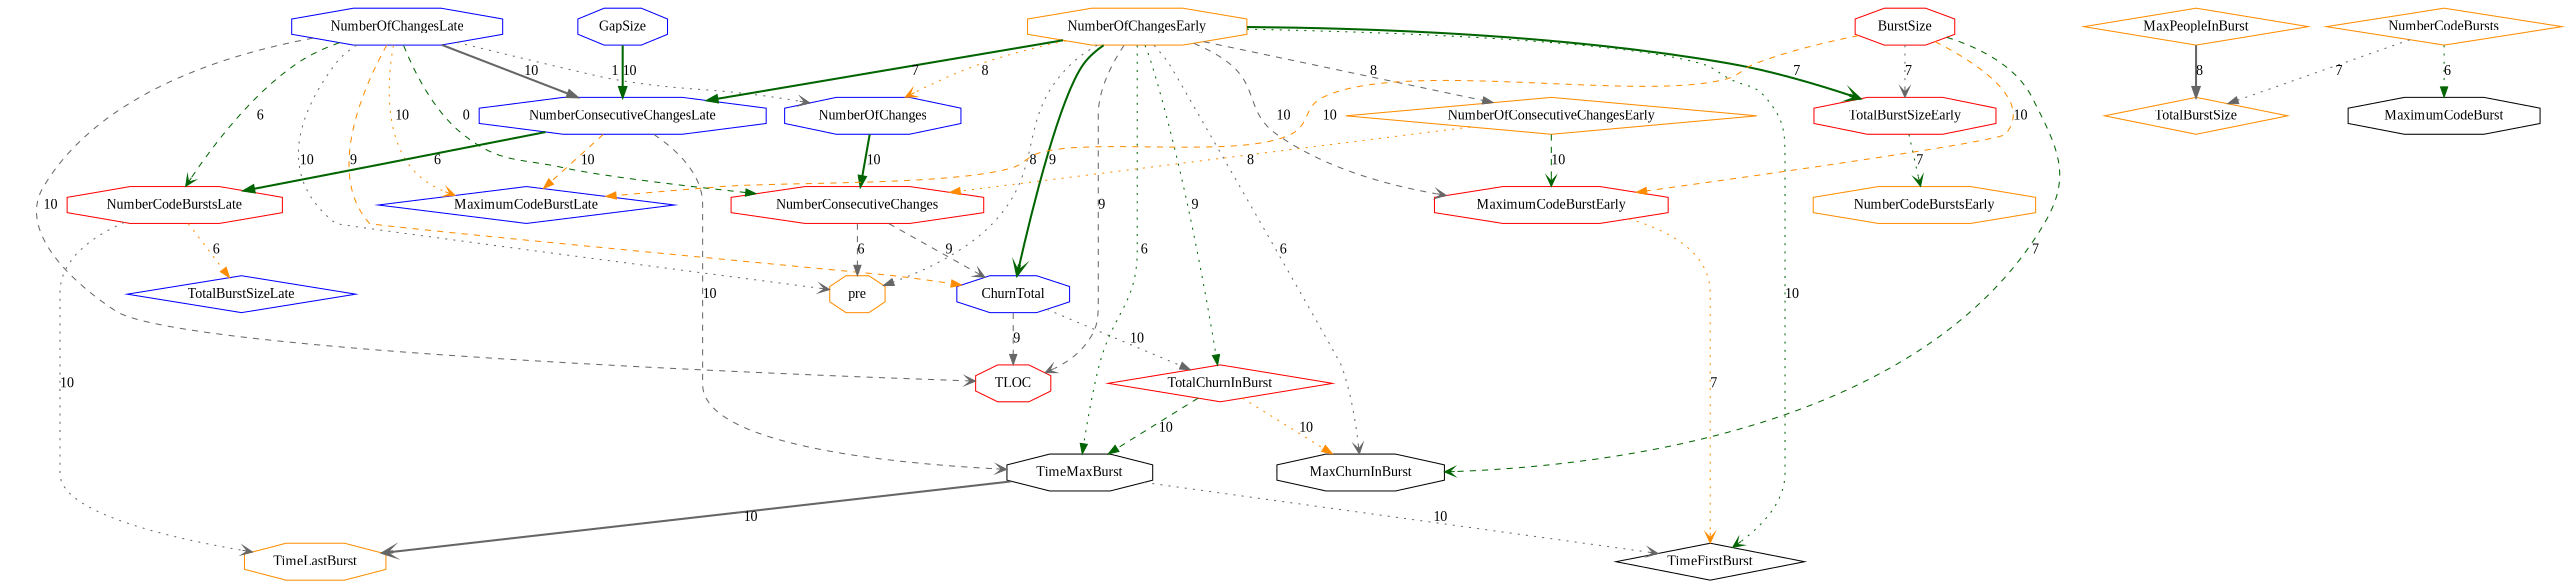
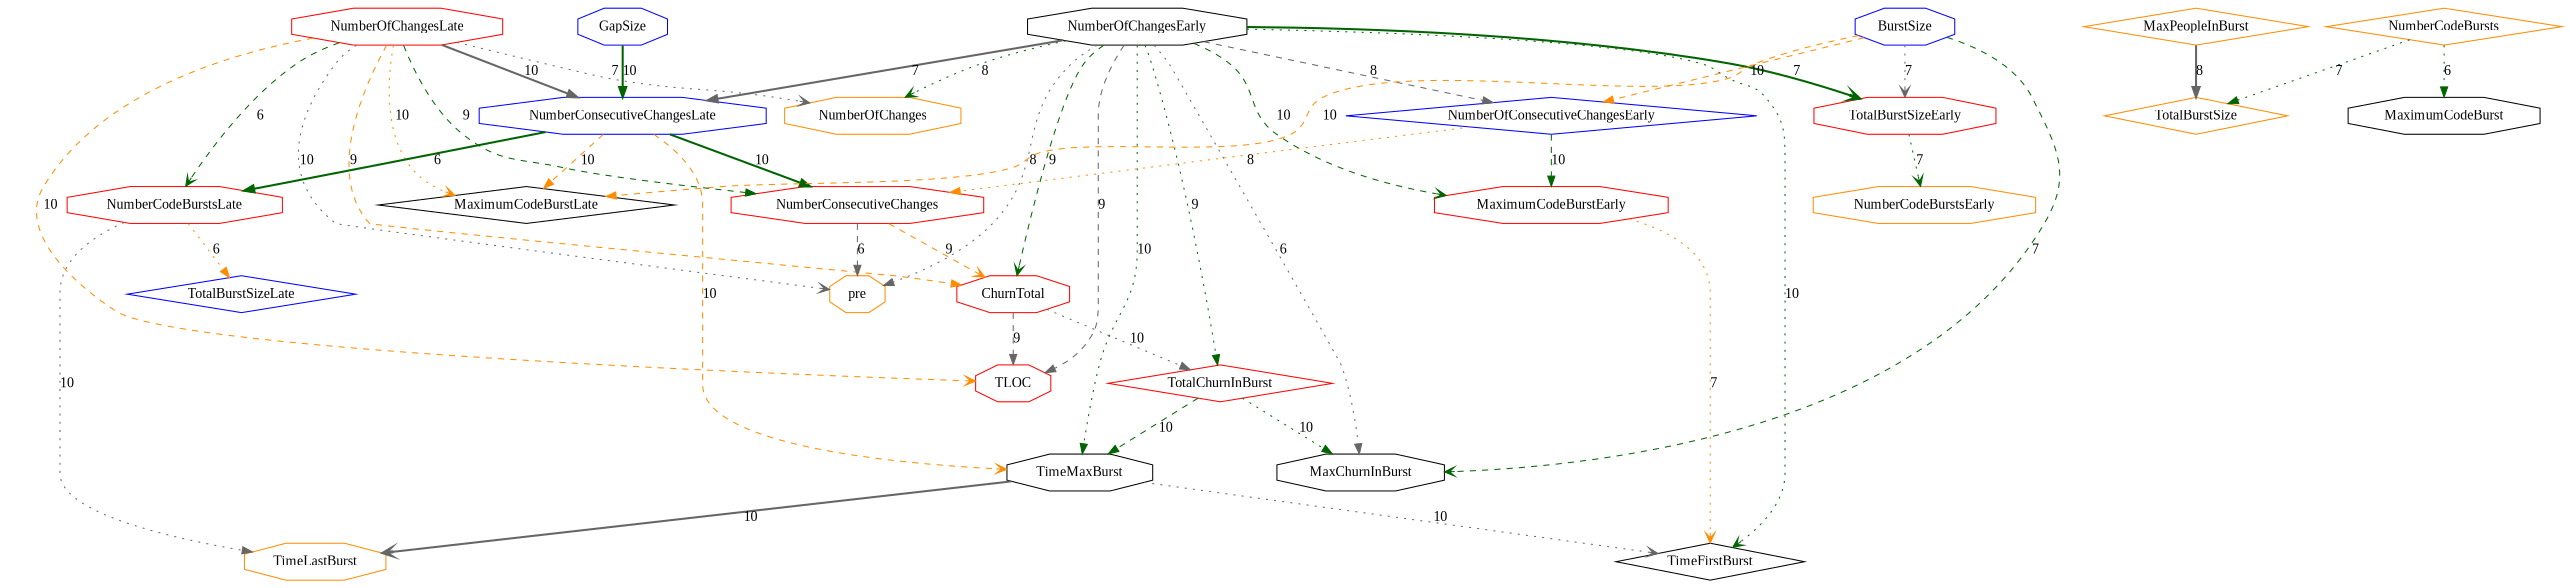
node "NumberOfChangesLate": color blue -> red
node "NumberOfChangesEarly": color darkorange -> black
node "BurstSize": color red -> blue
edge "NumberOfChangesEarly" -> "NumberOfChanges": color darkorange -> darkgreen
edge "NumberOfChangesEarly" -> "NumberConsecutiveChangesLate": color darkgreen -> gray40
edge "NumberCodeBursts" -> "TotalBurstSize": color gray40 -> darkgreen
edge "NumberOfChangesLate" -> "NumberOfChanges": label "1" -> "7"
edge "NumberOfChangesLate" -> "NumberConsecutiveChanges": label "0" -> "9"
node "NumberOfChanges": color blue -> darkorange
node "NumberOfConsecutiveChangesEarly": color darkorange -> blue
edge "NumberOfChangesEarly" -> "MaximumCodeBurstEarly": color gray40 -> darkgreen
edge "NumberOfChangesEarly" -> "ChurnTotal": style bold -> dashed
edge "NumberOfChanges" -> "NumberConsecutiveChanges": now "NumberConsecutiveChangesLate" -> "NumberConsecutiveChanges"
edge "NumberOfConsecutiveChangesEarly" -> "MaximumCodeBurstEarly": arrowhead vee -> normal
edge "BurstSize" -> "MaximumCodeBurstEarly": now "BurstSize" -> "NumberOfConsecutiveChangesEarly"
node "MaximumCodeBurstLate": color blue -> black
edge "NumberOfChangesEarly" -> "TLOC": arrowhead vee -> normal
edge "NumberOfChangesEarly" -> "MaxChurnInBurst": arrowhead vee -> normal
edge "NumberConsecutiveChanges" -> "ChurnTotal": color gray40 -> darkorange
edge "NumberOfChangesEarly" -> "TimeMaxBurst": label "6" -> "10"
node "ChurnTotal": color blue -> red
edge "NumberOfChangesLate" -> "TLOC": color gray40 -> darkorange
edge "NumberConsecutiveChangesLate" -> "TimeMaxBurst": color gray40 -> darkorange
edge "TotalChurnInBurst" -> "MaxChurnInBurst": color darkorange -> darkgreen
edge "NumberCodeBurstsLate" -> "TimeLastBurst": arrowhead vee -> normal
